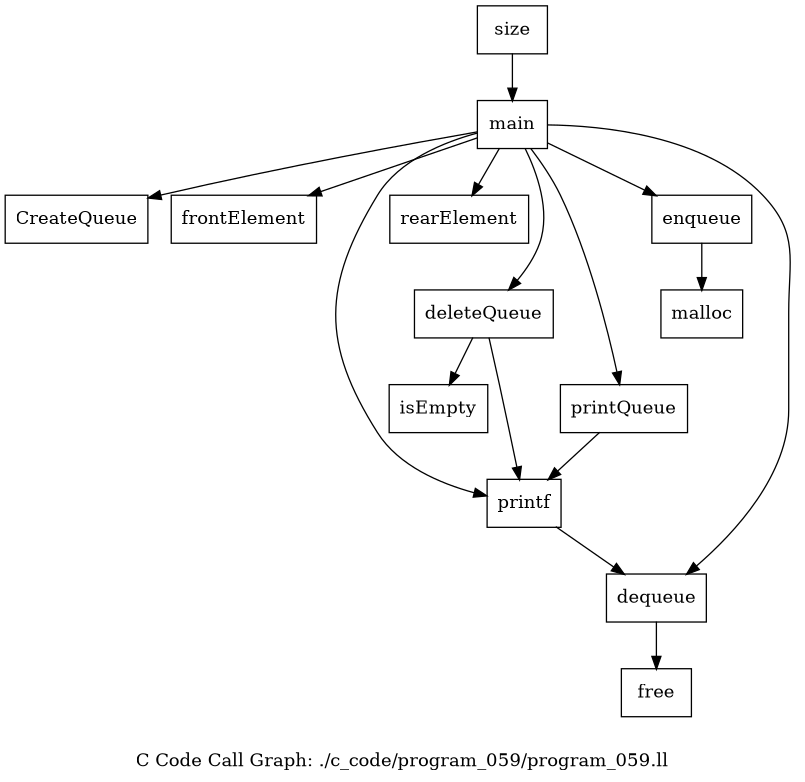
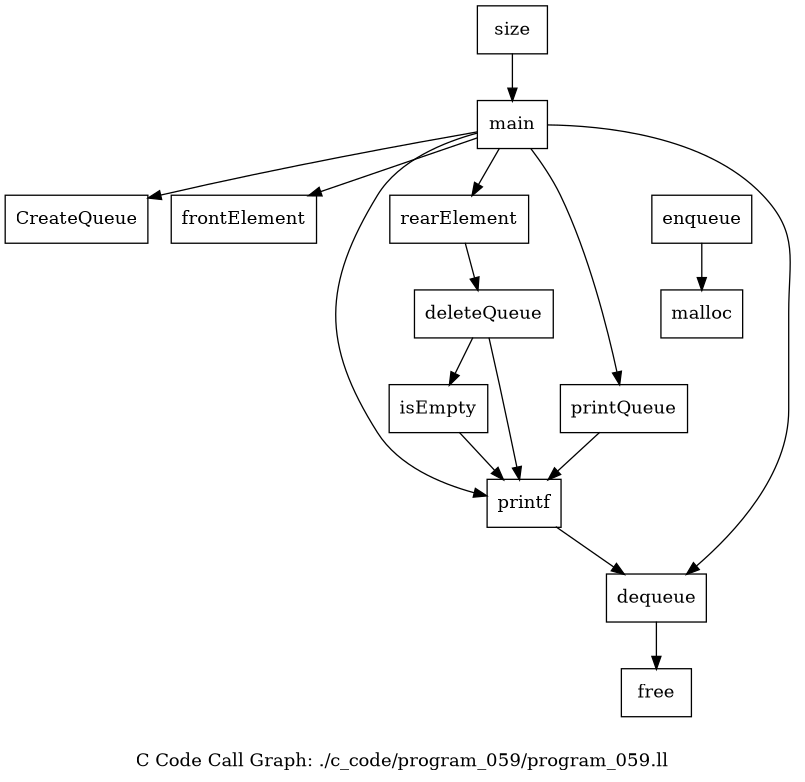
edge "main" -> "enqueue": removed
edge "main" -> "deleteQueue": now "rearElement" -> "deleteQueue"
edge "isEmpty" -> "printf": added
